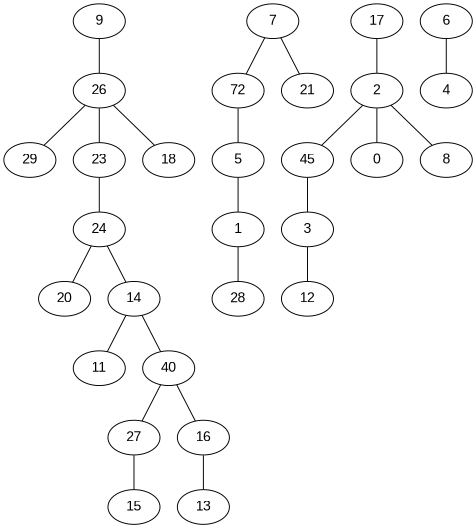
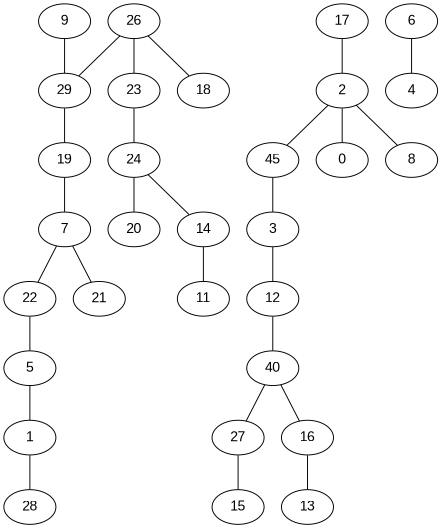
edge "9" -- "26": now "9" -- "29"
node "72": label "72" -> "22"
node "19": added
edge "14" -- "40": now "12" -- "40"
